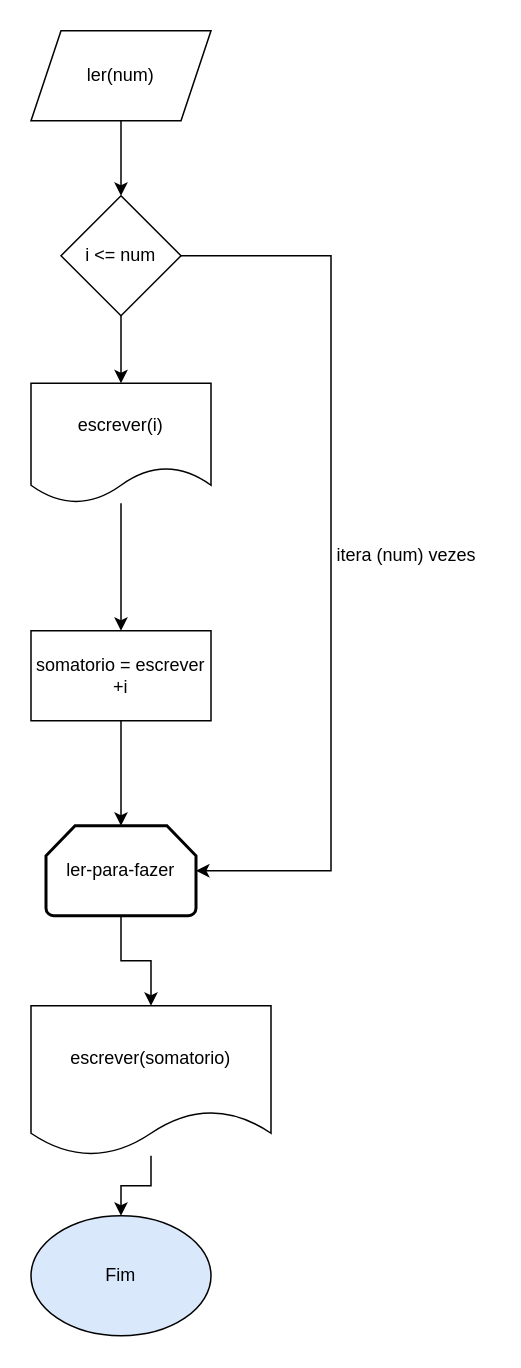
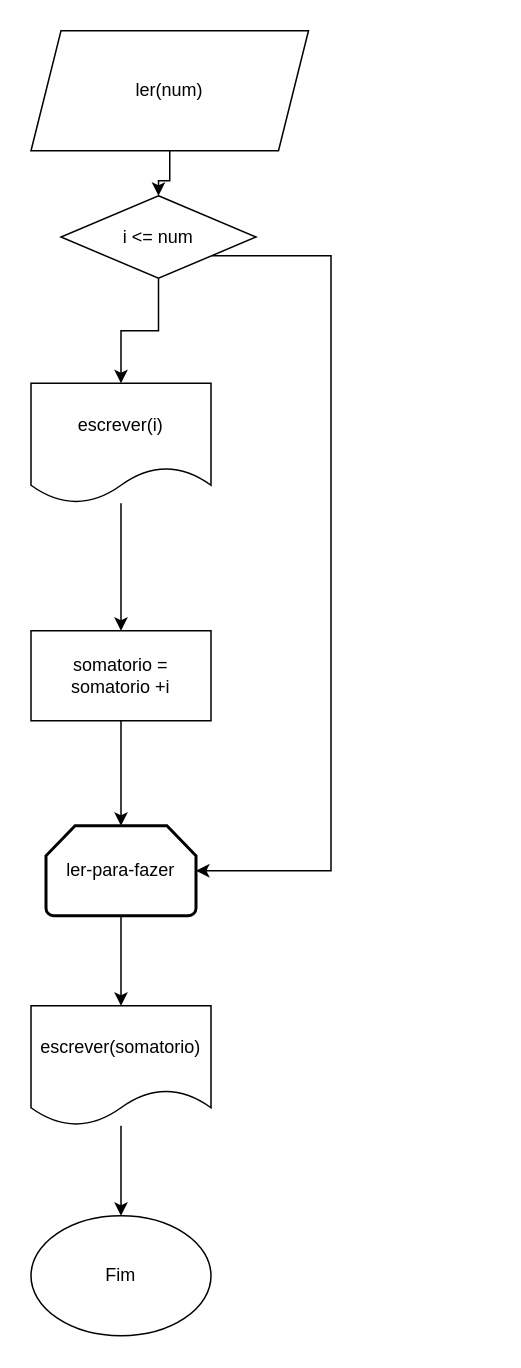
node "ler(num)": size 180x90 -> 278x120
node "i <= num": size 120x120 -> 195x83
node "itera (num) vezes": removed
node "somatorio = escrever +i": label "somatorio = escrever +i" -> "somatorio = somatorio +i"
node "escrever(somatorio)": size 240x150 -> 180x120
node "Fim": fillcolor #dae8fc -> #ffffff
